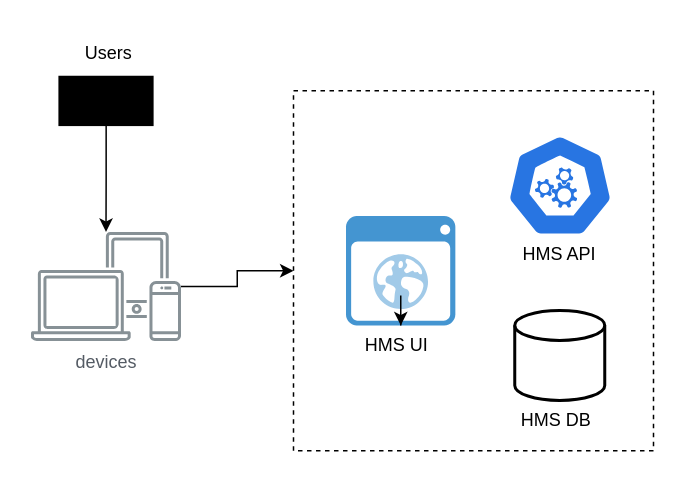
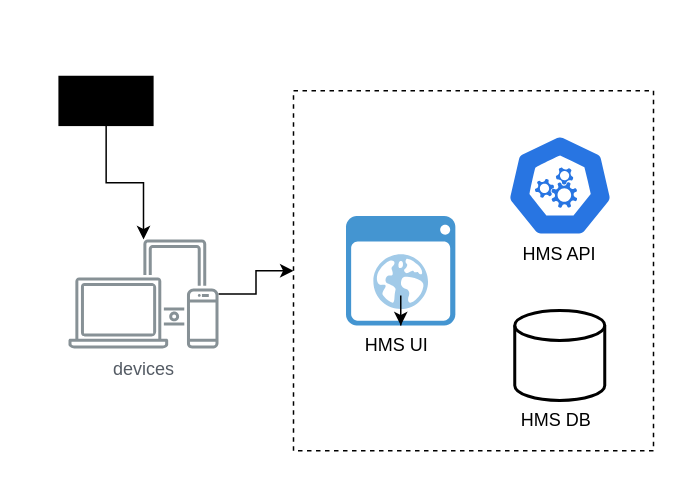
node "Users": removed
node "devices": moved (106, 287) -> (143, 294)
